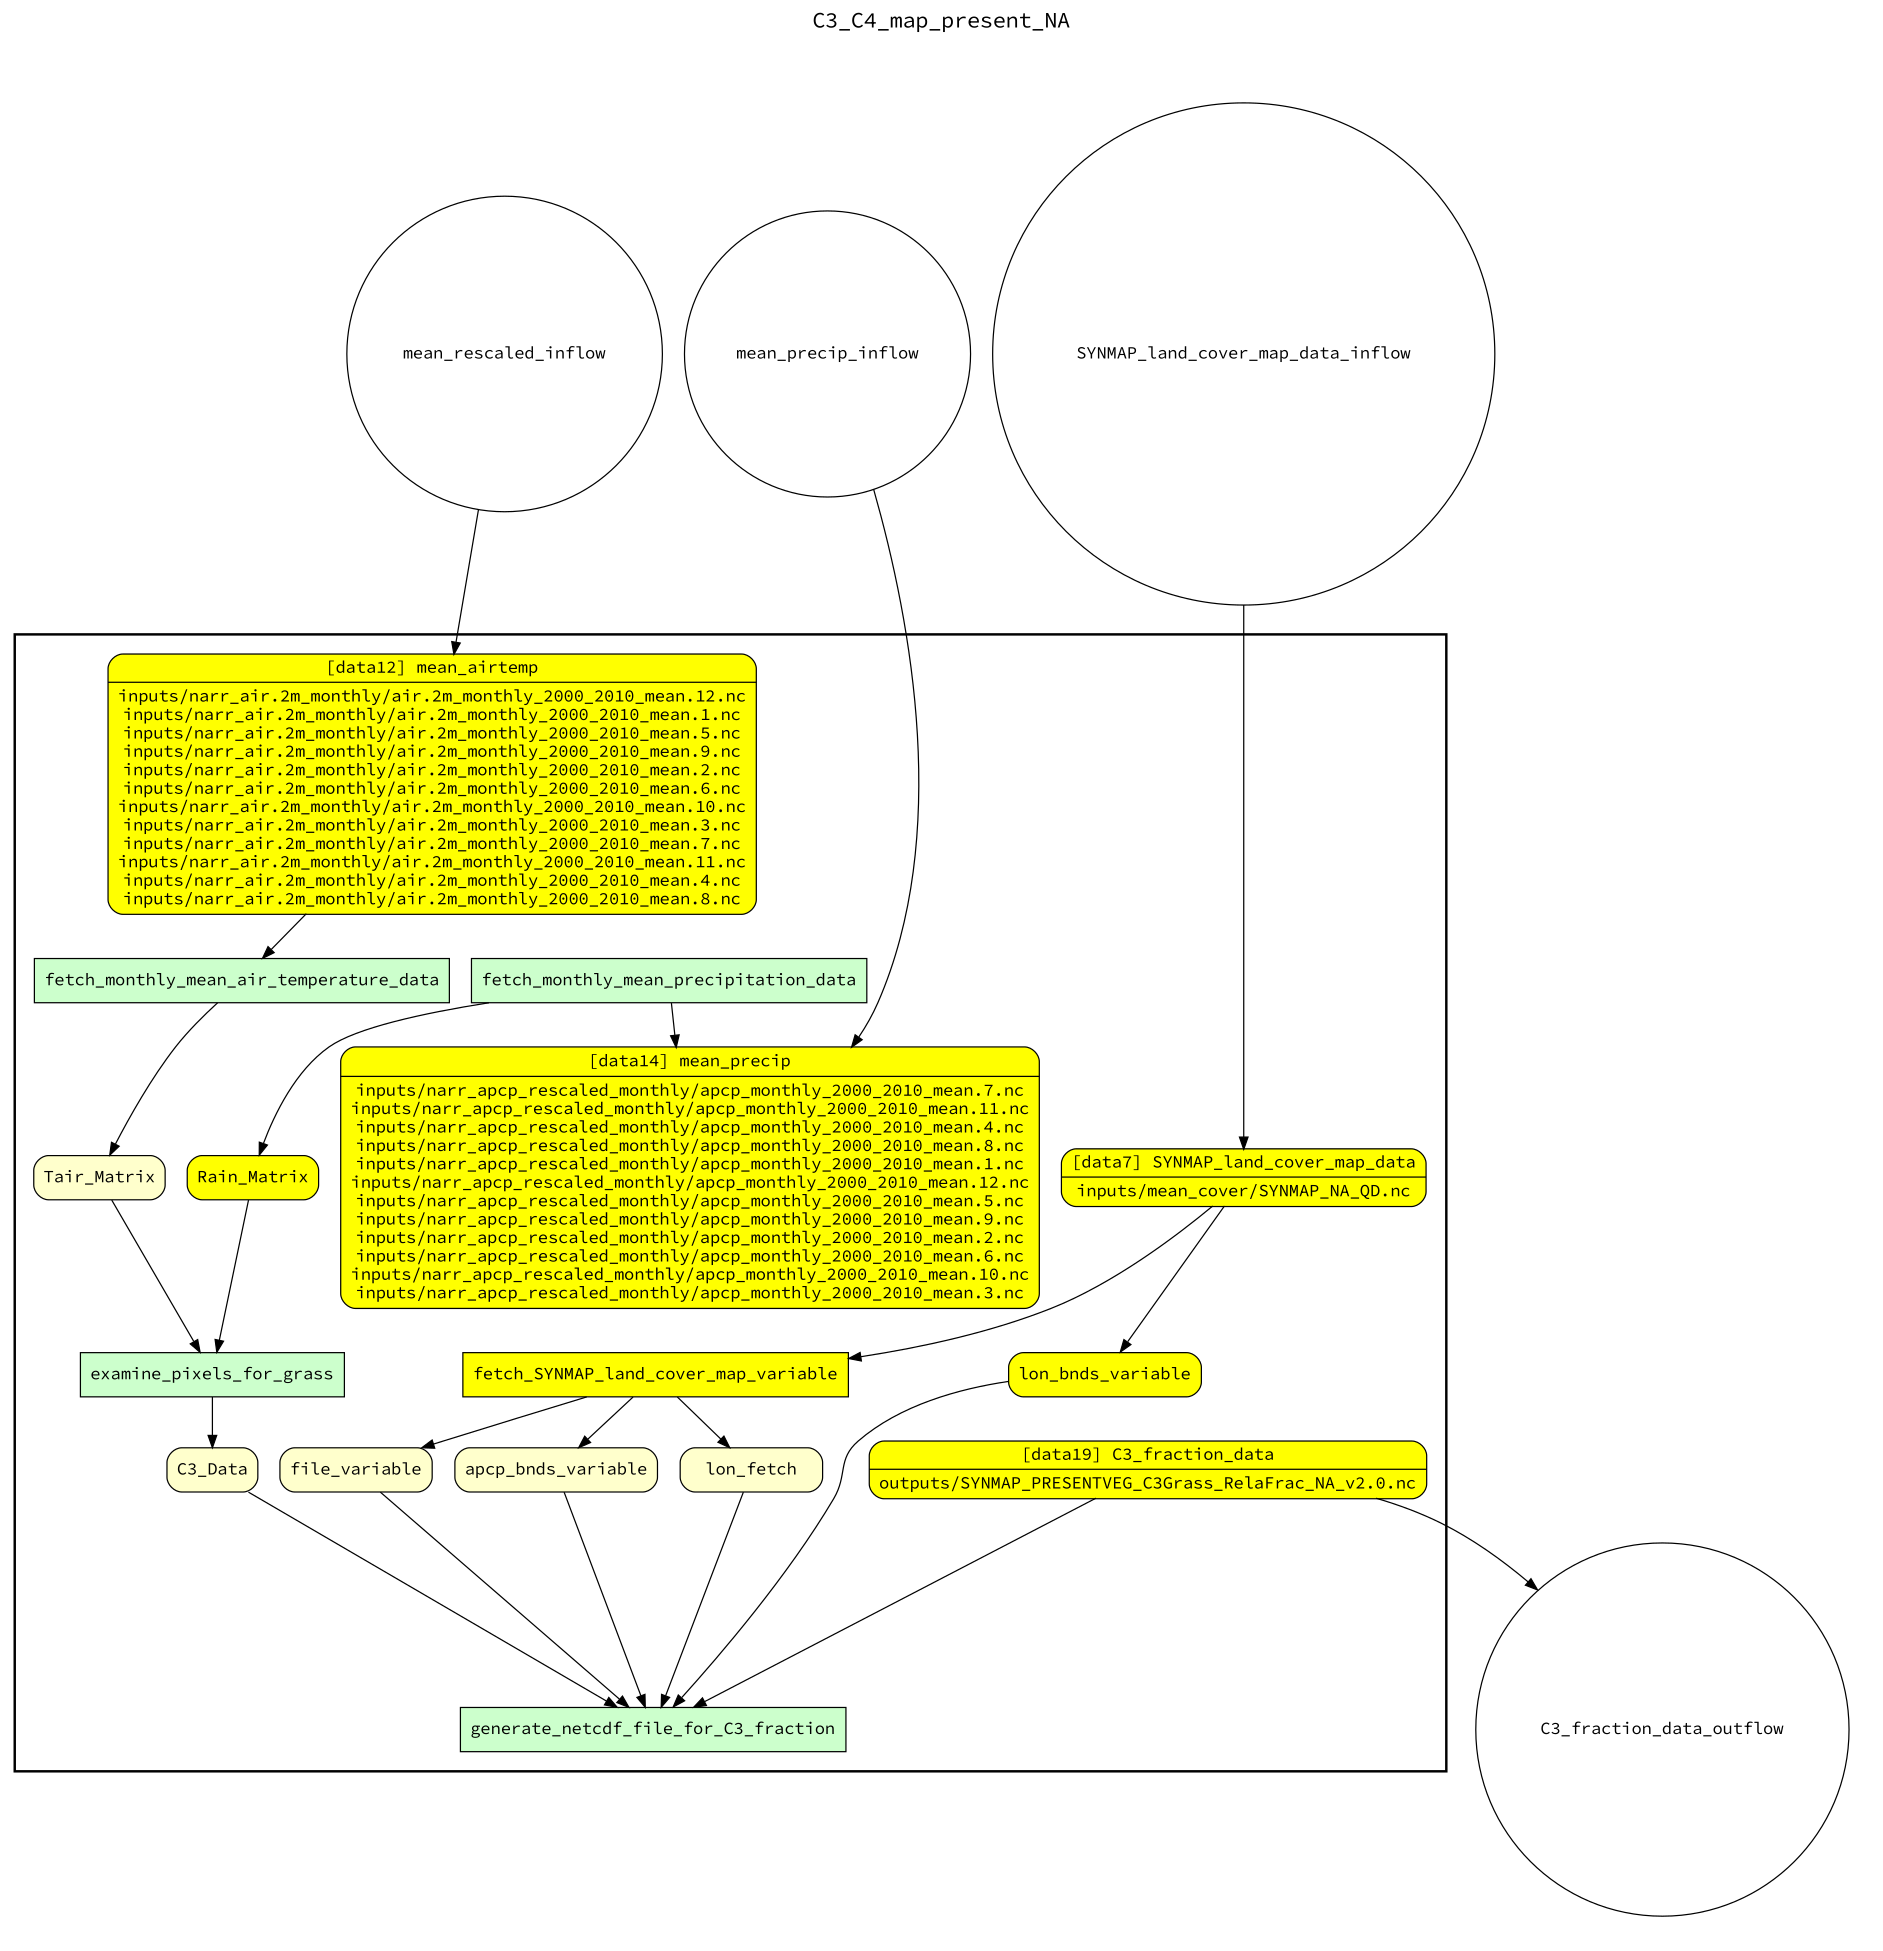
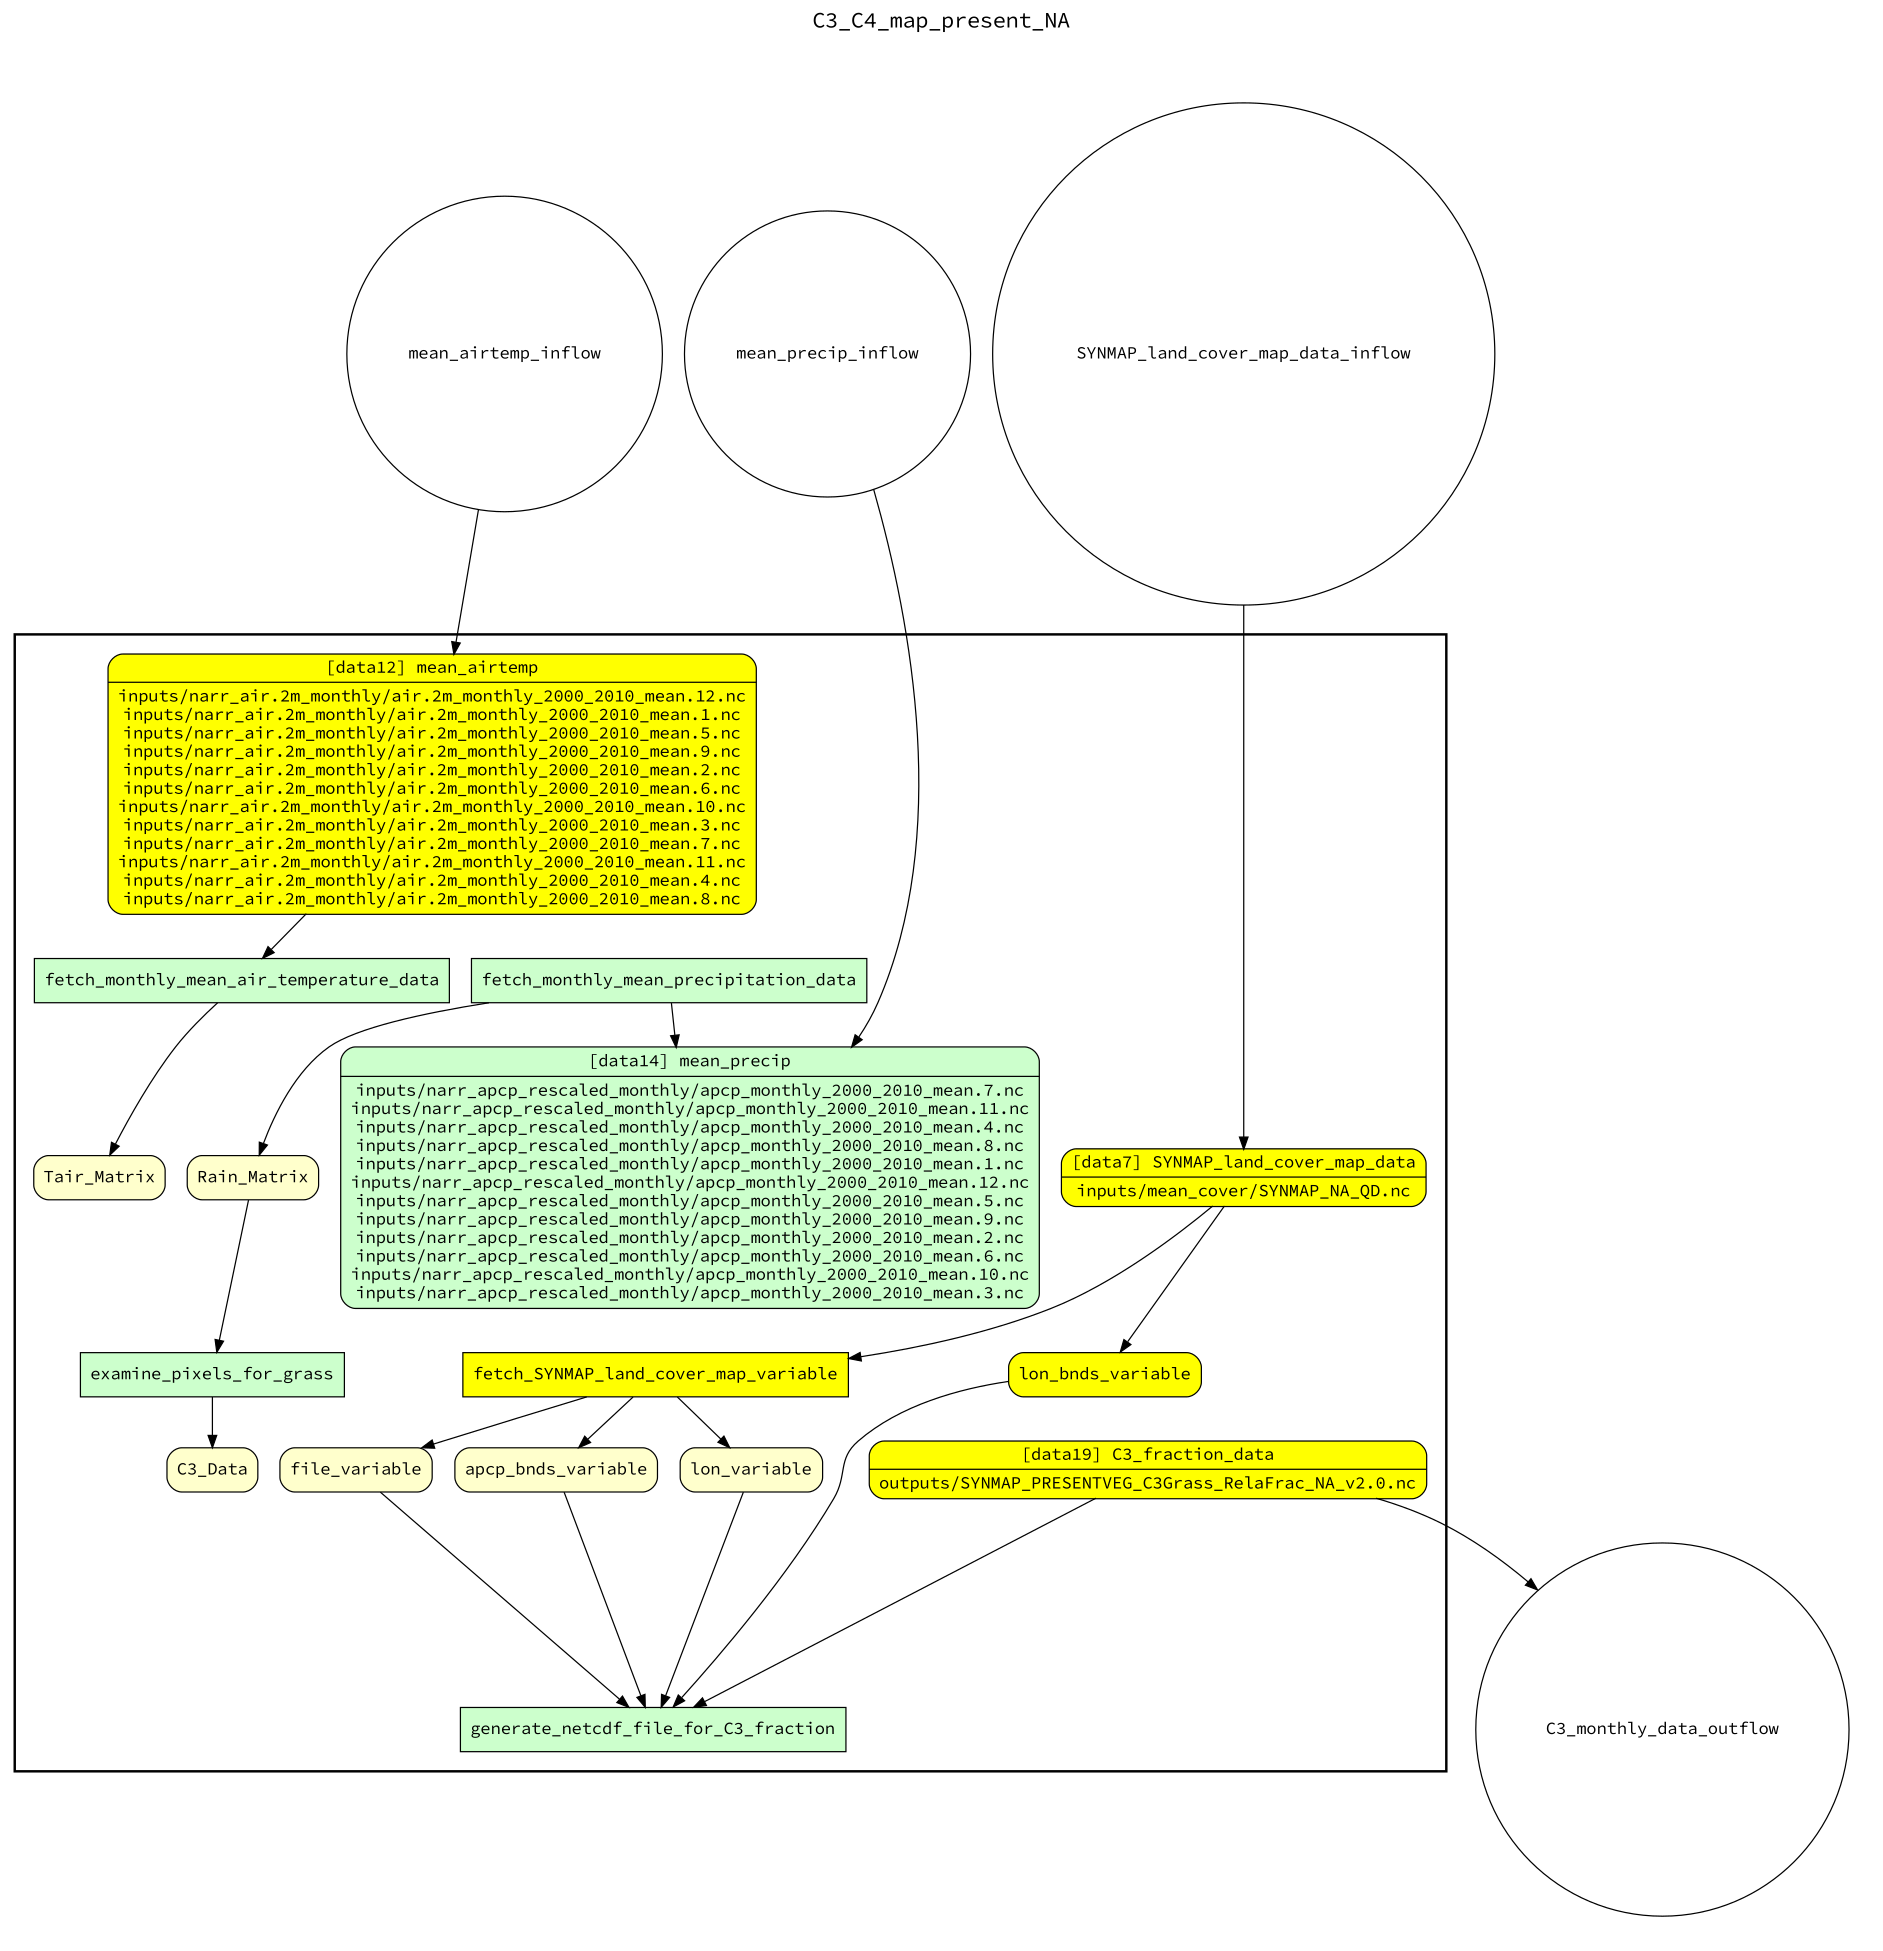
node "mean_rescaled_inflow": label "mean_rescaled_inflow" -> "mean_airtemp_inflow"
node "Rain_Matrix": fillcolor #ffff00 -> #ffffcc
node "[data14] mean_precip": fillcolor #ffff00 -> #ccffcc
edge "Tair_Matrix" -> "examine_pixels_for_grass": removed
node "lon_fetch": label "lon_fetch" -> "lon_variable"
edge "C3_Data" -> "generate_netcdf_file_for_C3_fraction": removed
node "C3_fraction_data_outflow": label "C3_fraction_data_outflow" -> "C3_monthly_data_outflow"
